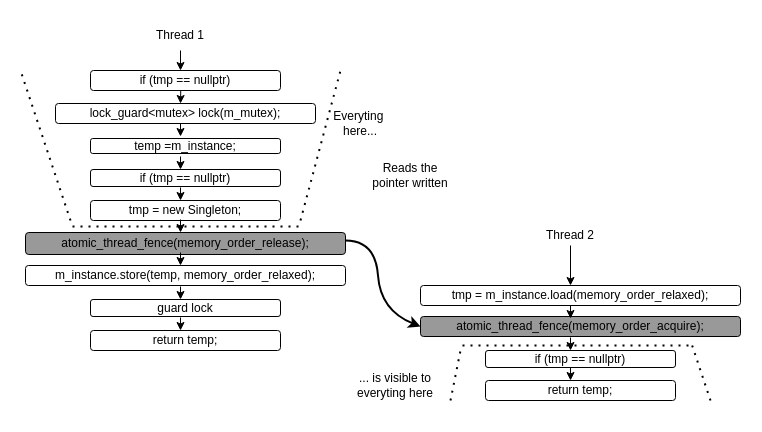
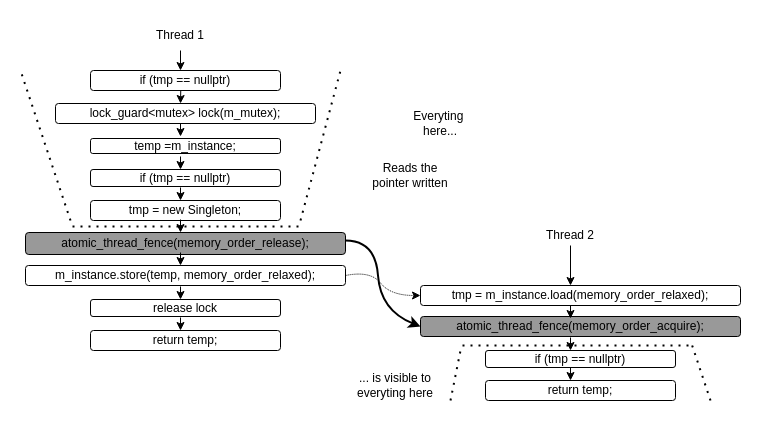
node "Everyting here...": moved (361, 124) -> (441, 124)
edge "m_instance.store(temp, memory_order_relaxed);" -> "tmp = m_instance.load(memory_order_relaxed);": added
node "guard lock": label "guard lock" -> "release lock"
